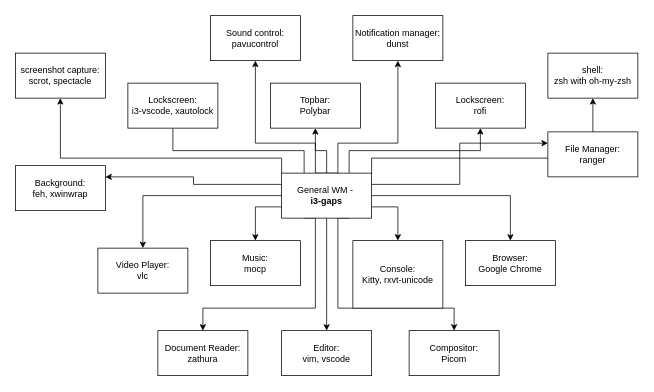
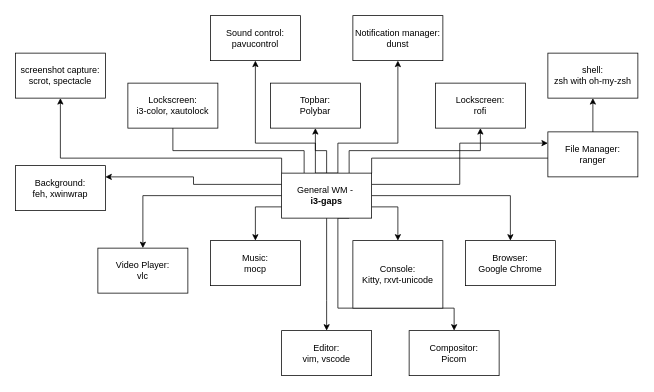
node "Lockscreen: i3-vscode, xautolock": label "Lockscreen: i3-vscode, xautolock" -> "Lockscreen: i3-color, xautolock"
edge "General WM - i3-gaps" -> "Document Reader: zathura": removed
node "Document Reader: zathura": removed
